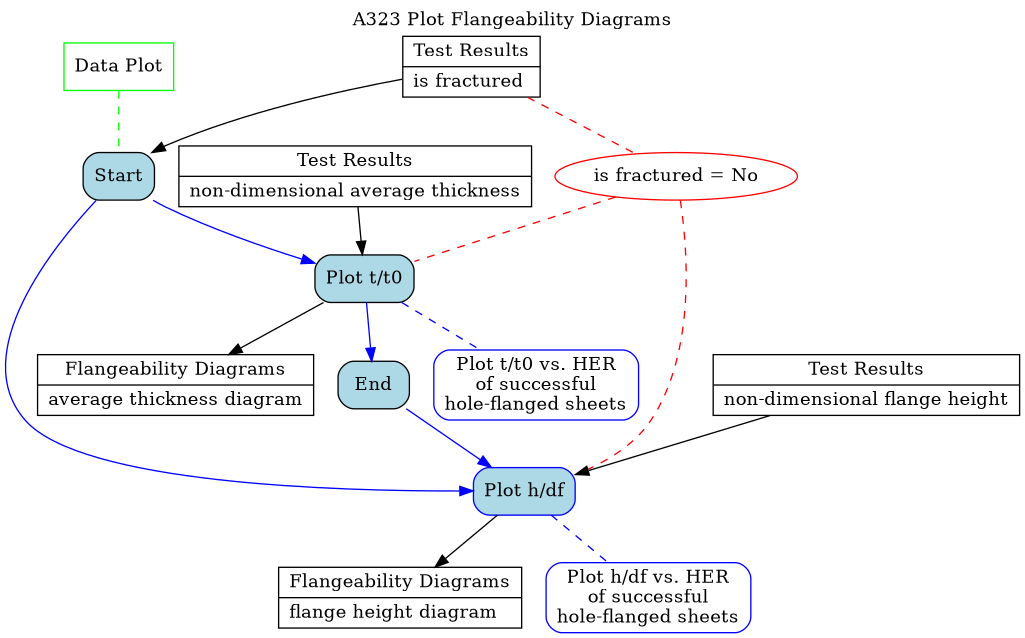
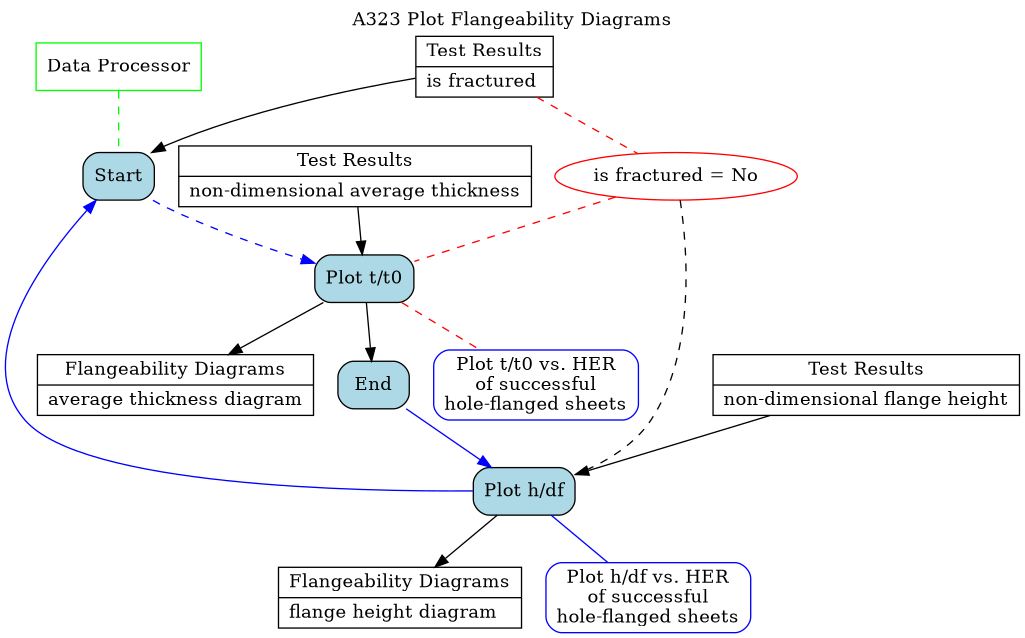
node "Data Plot": label "Data Plot" -> "Data Processor"
edge "Start" -> "Plot t/t0": style solid -> dashed
edge "Plot t/t0" -> "End": color blue -> black
edge "Plot t/t0" -- "Plot t/t0 vs. HER of successful hole-ﬂanged sheets": color blue -> red
edge "is fractured = No" -- "Plot h/df": color red -> black
edge "Start" -> "Plot h/df": reversed
node "Plot h/df": color blue -> black
edge "Plot h/df" -- "Plot h/df vs. HER of successful hole-ﬂanged sheets": style dashed -> solid
